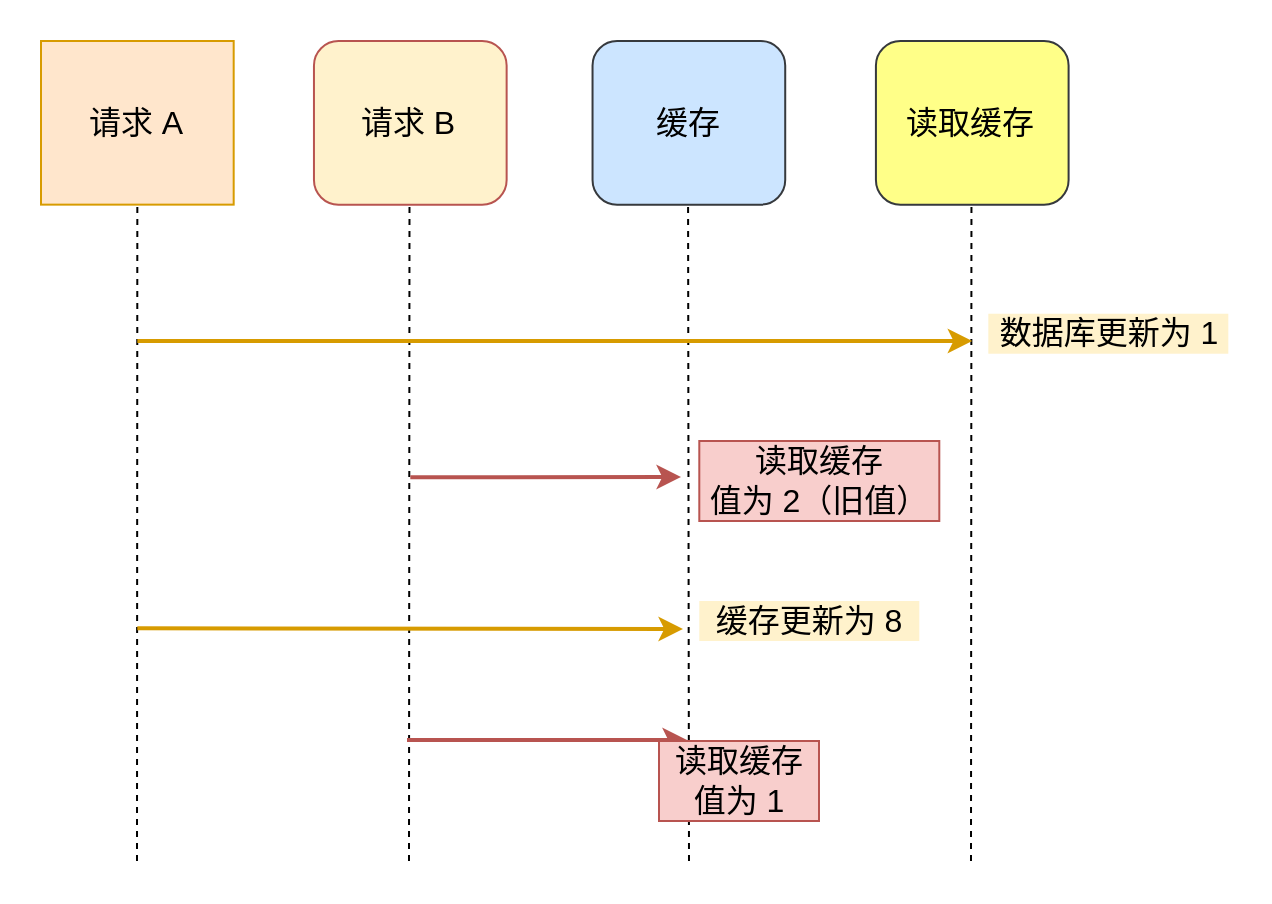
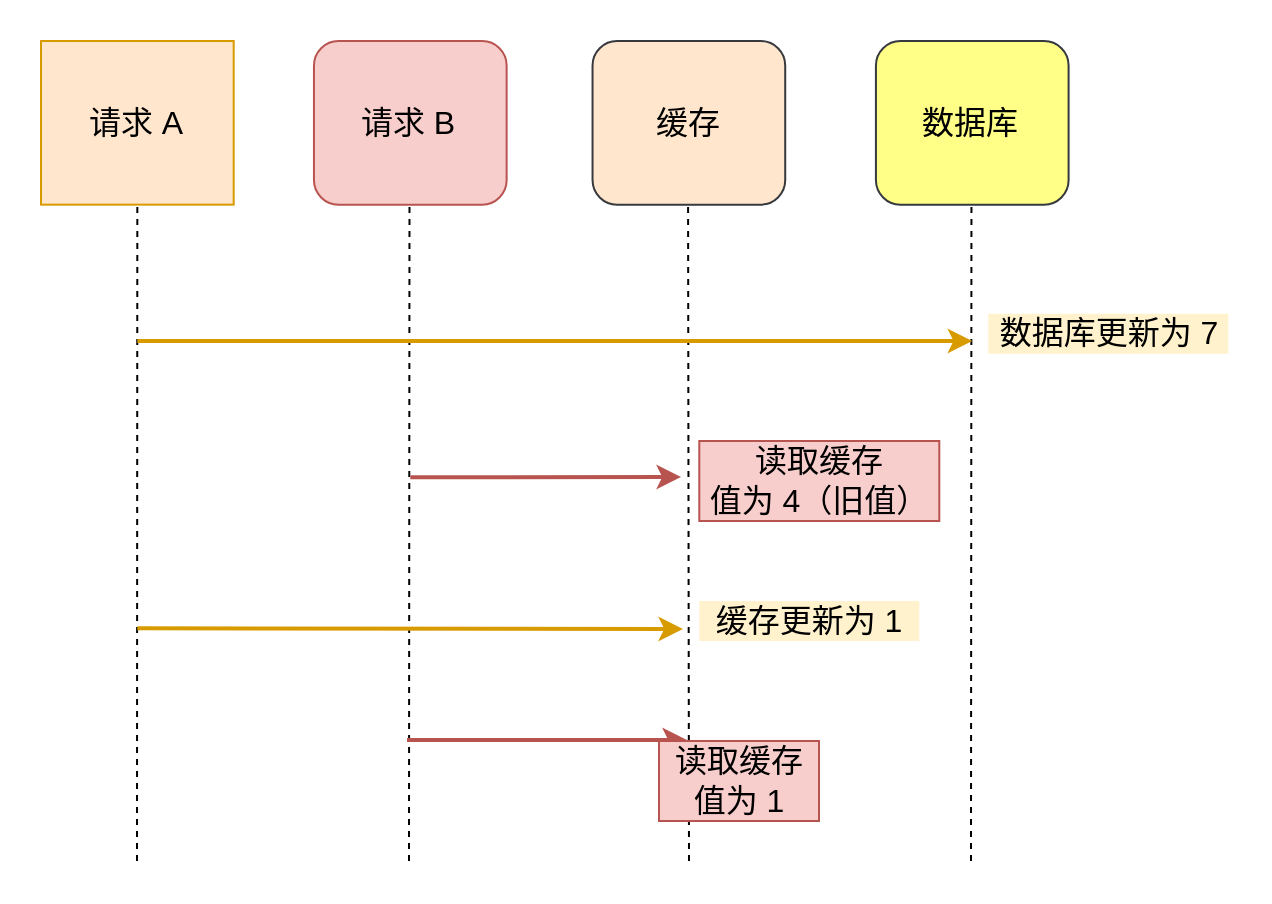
node "请求 B": fillcolor #fff2cc -> #f8cecc
node "缓存": fillcolor #cce5ff -> #ffe6cc
node "读取缓存": label "读取缓存" -> "数据库"
node "数据库更新为 1": label "数据库更新为 1" -> "数据库更新为 7"
node "读取缓存 值为 2（旧值）": label "读取缓存 值为 2（旧值）" -> "读取缓存 值为 4（旧值）"
node "缓存更新为 8": label "缓存更新为 8" -> "缓存更新为 1"
